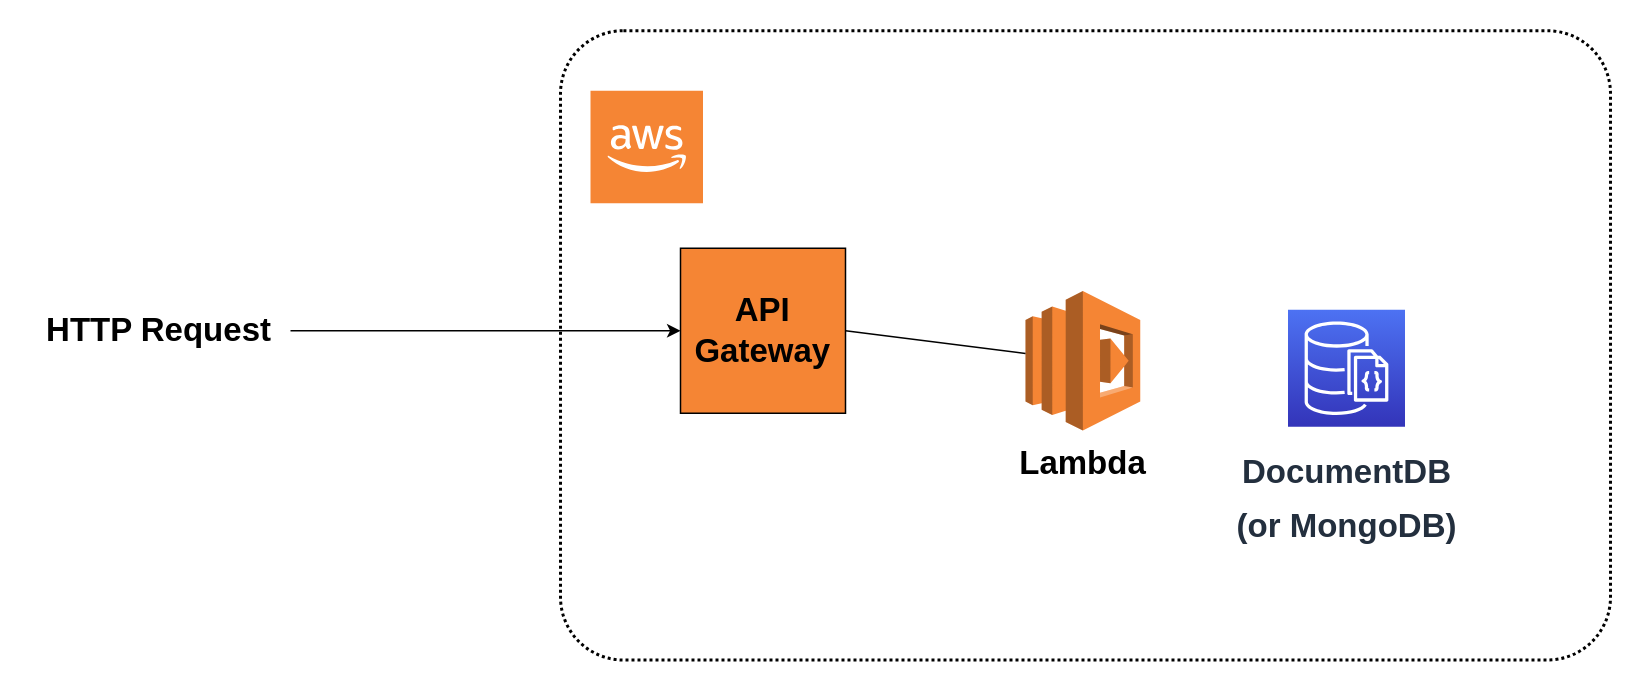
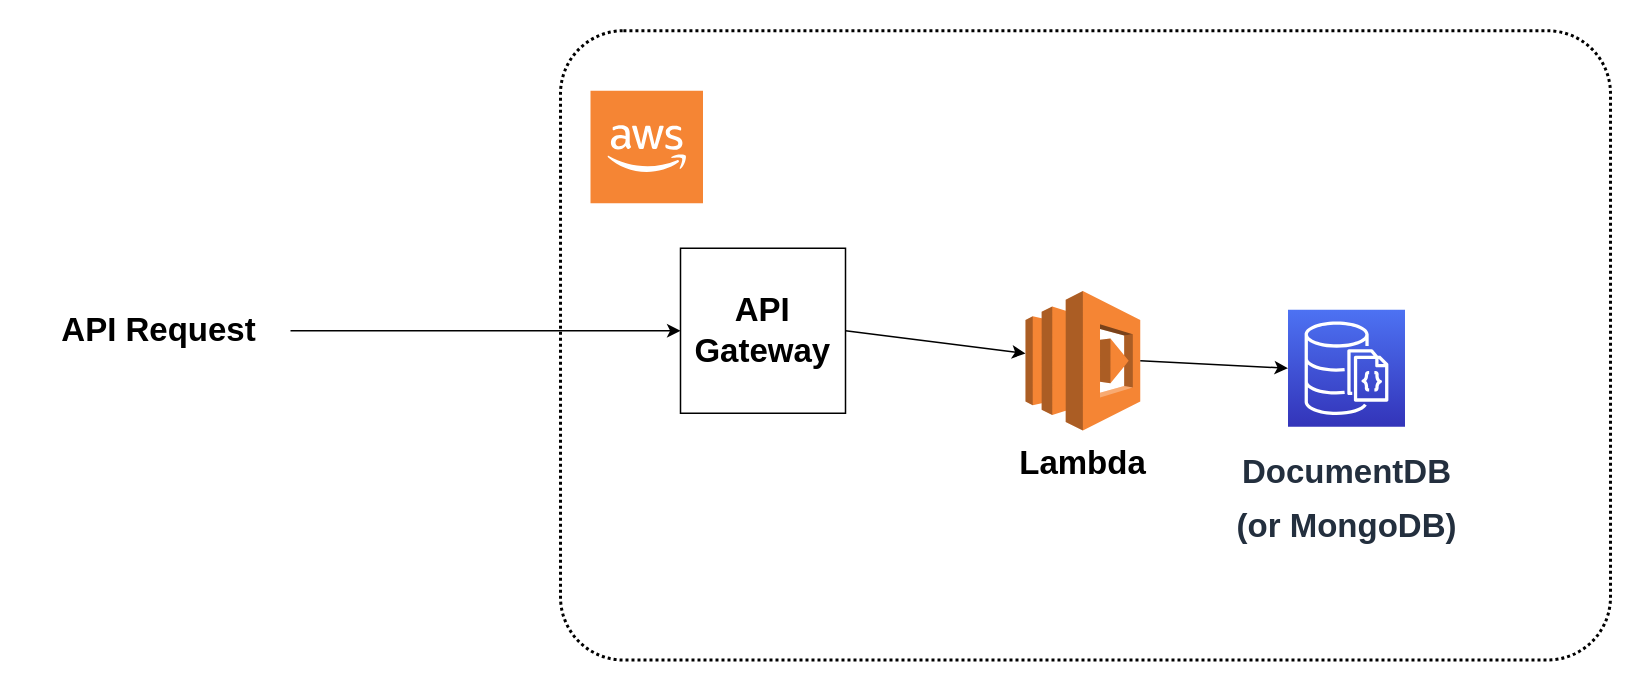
node "HTTP Request": label "HTTP Request" -> "API Request"
node "API Gateway": fillcolor #f58534 -> #ffffff
edge "API Gateway" -- "Lambda": arrowhead none -> classic
edge "Lambda" -> "DocumentDB (or MongoDB)": added
